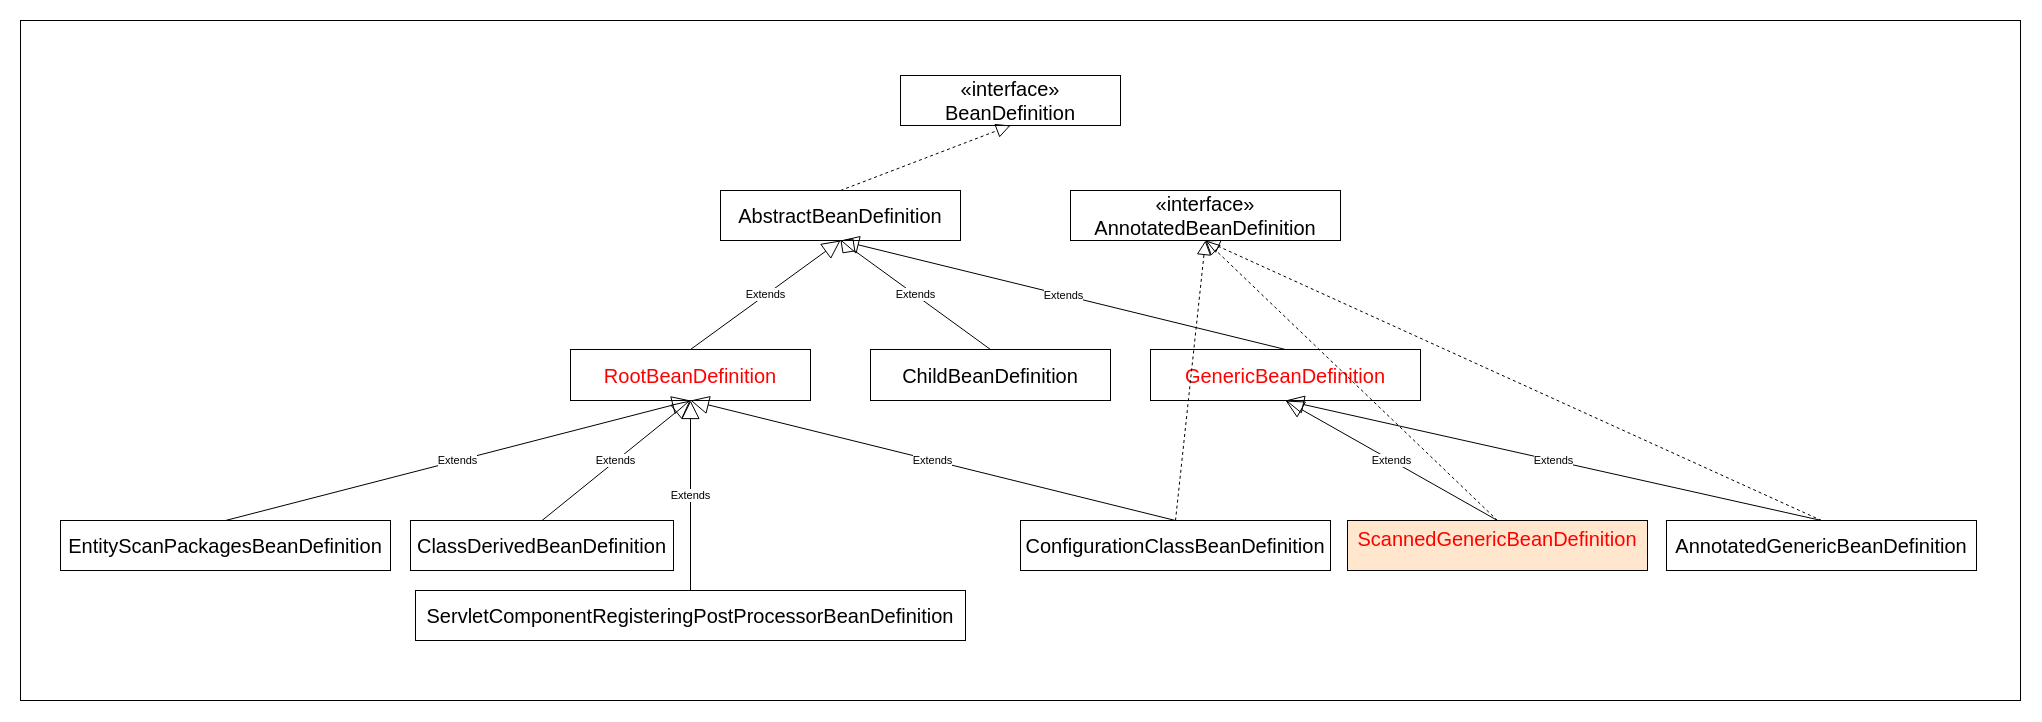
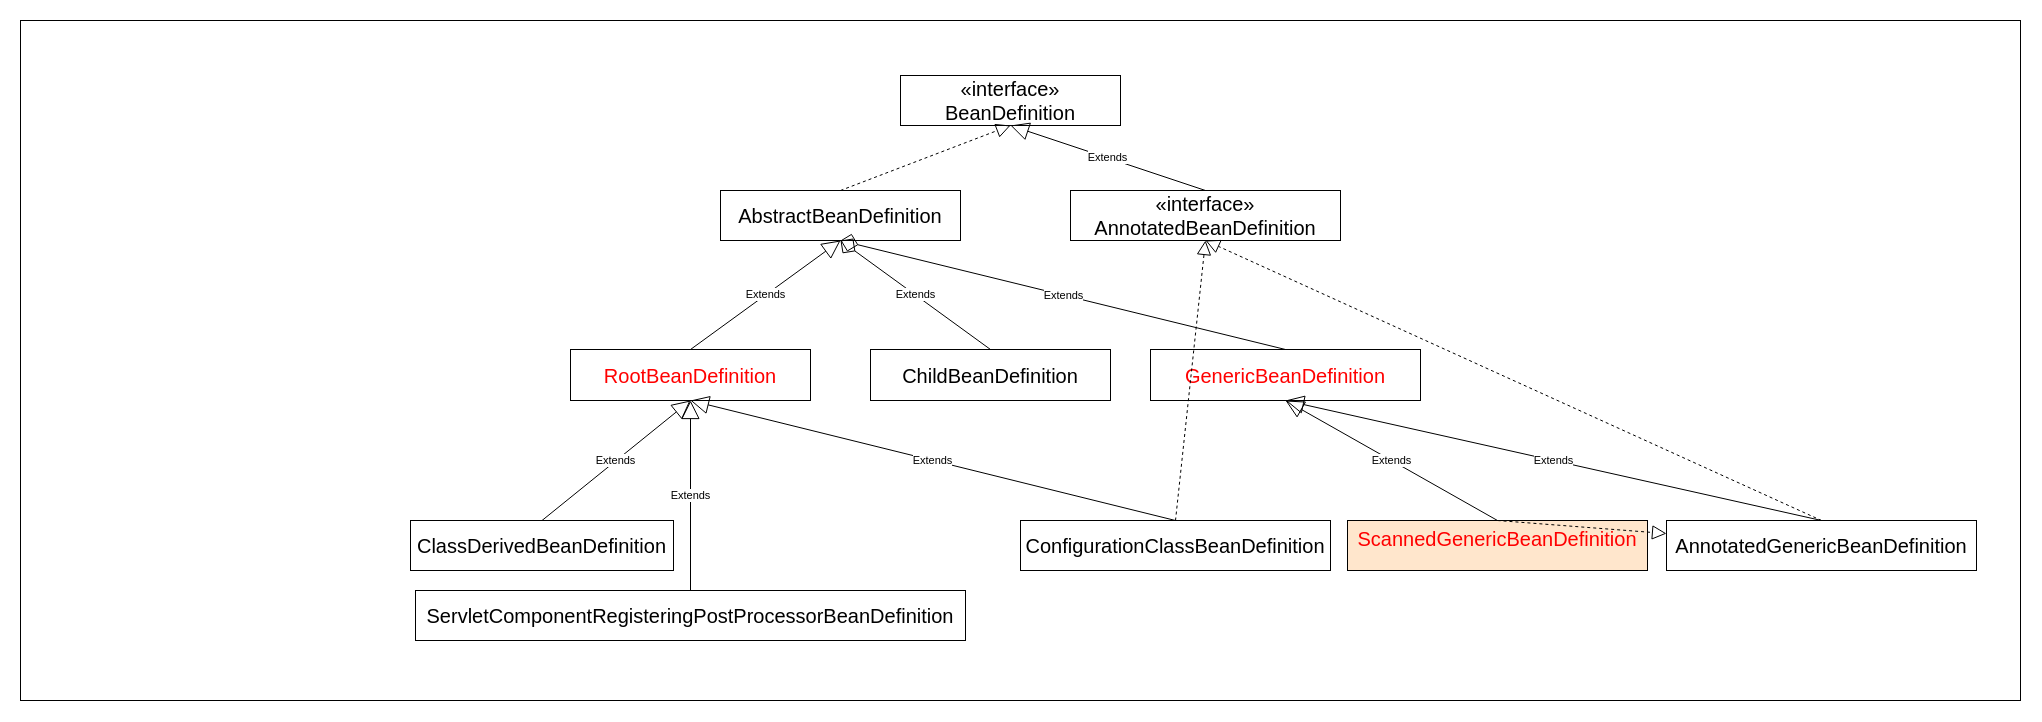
edge "«interface» AnnotatedBeanDefinition" -> "«interface» BeanDefinition": added, label "Extends"
edge "GenericBeanDefinition" -> "AbstractBeanDefinition": arrowhead block -> diamond
edge "ScannedGenericBeanDefinition" -> "«interface» AnnotatedBeanDefinition": now "ScannedGenericBeanDefinition" -> "AnnotatedGenericBeanDefinition"
edge "EntityScanPackagesBeanDefinition" -> "RootBeanDefinition": removed, label "Extends"
node "EntityScanPackagesBeanDefinition": removed
